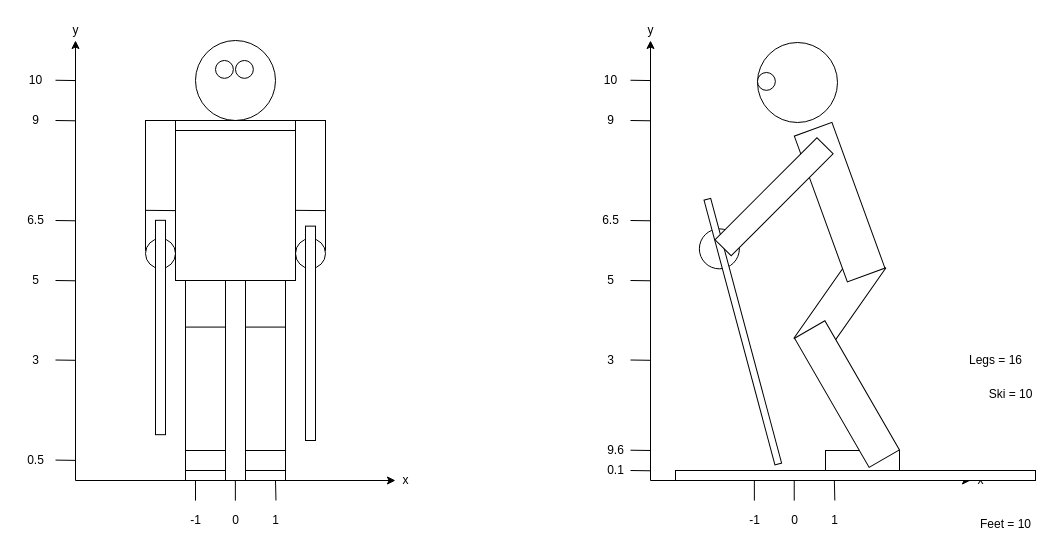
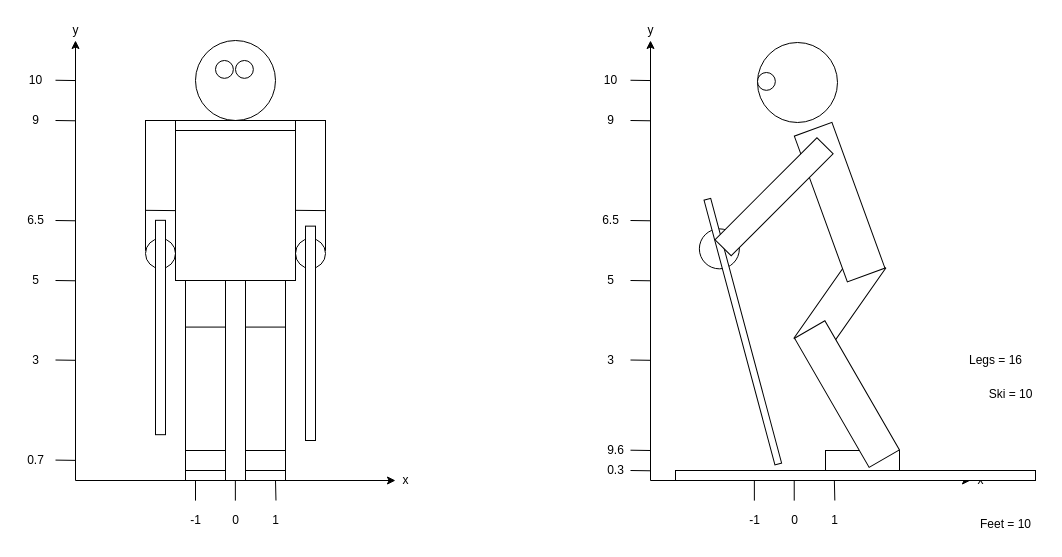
node "0.5": label "0.5" -> "0.7"
node "0.1": label "0.1" -> "0.3"
